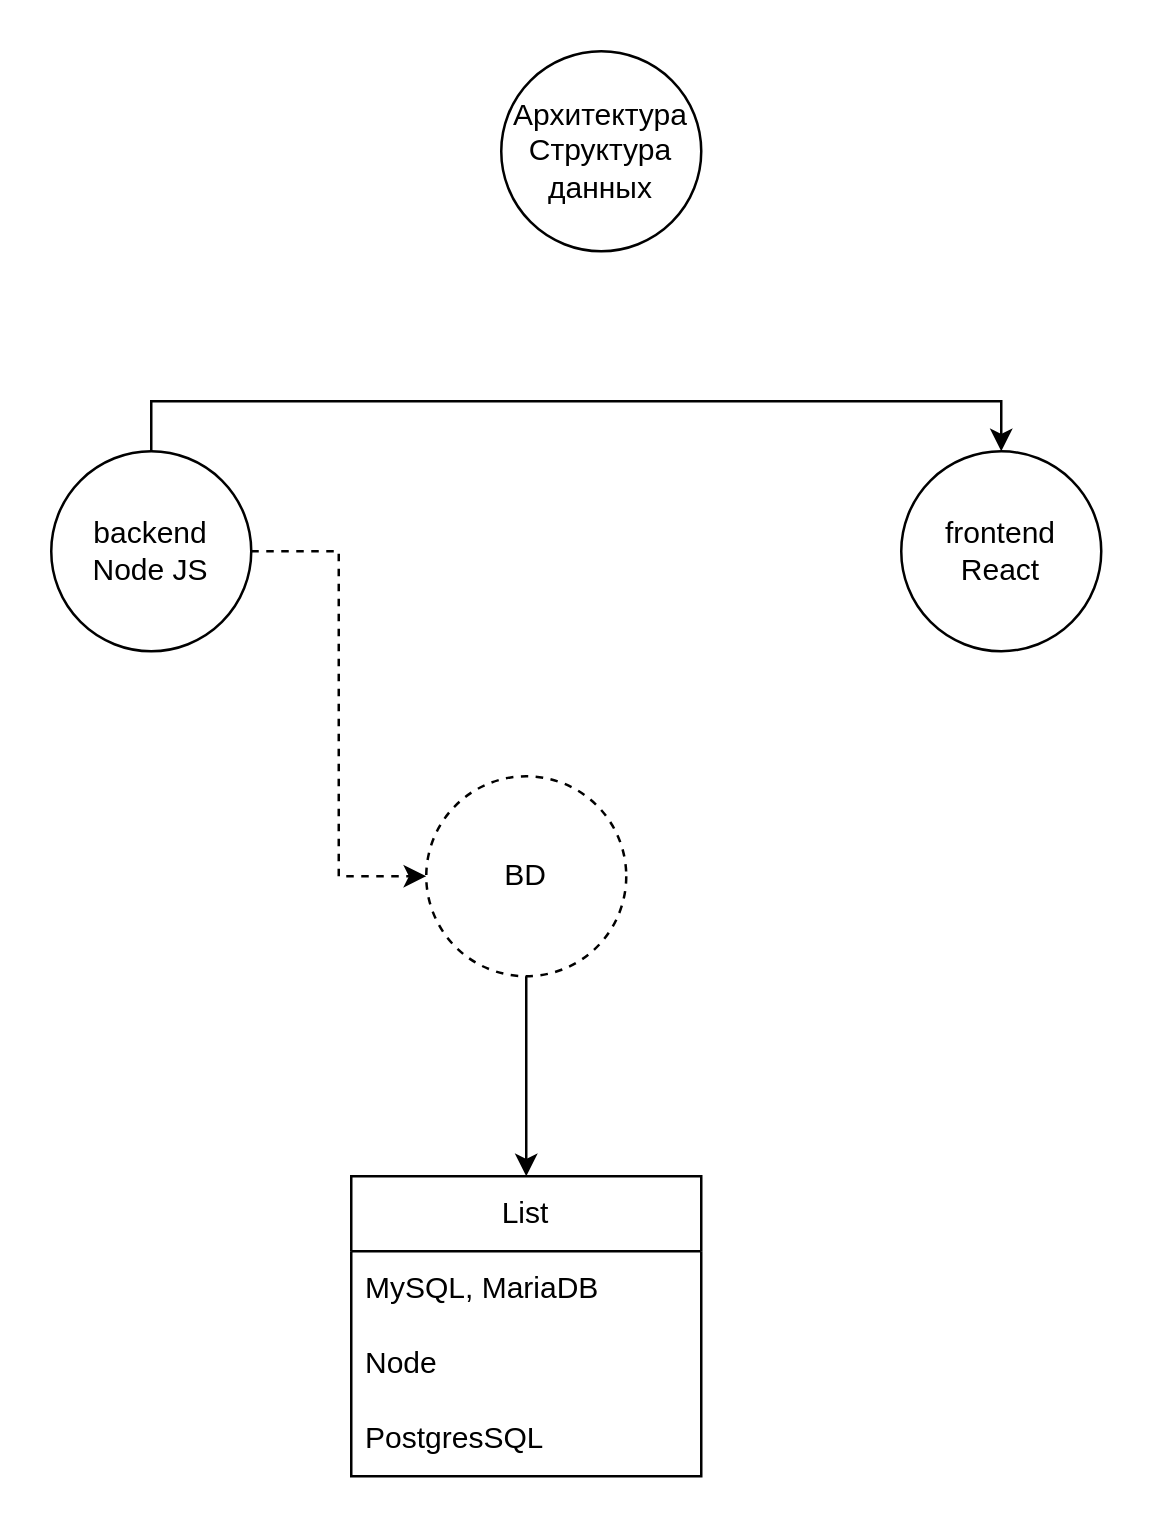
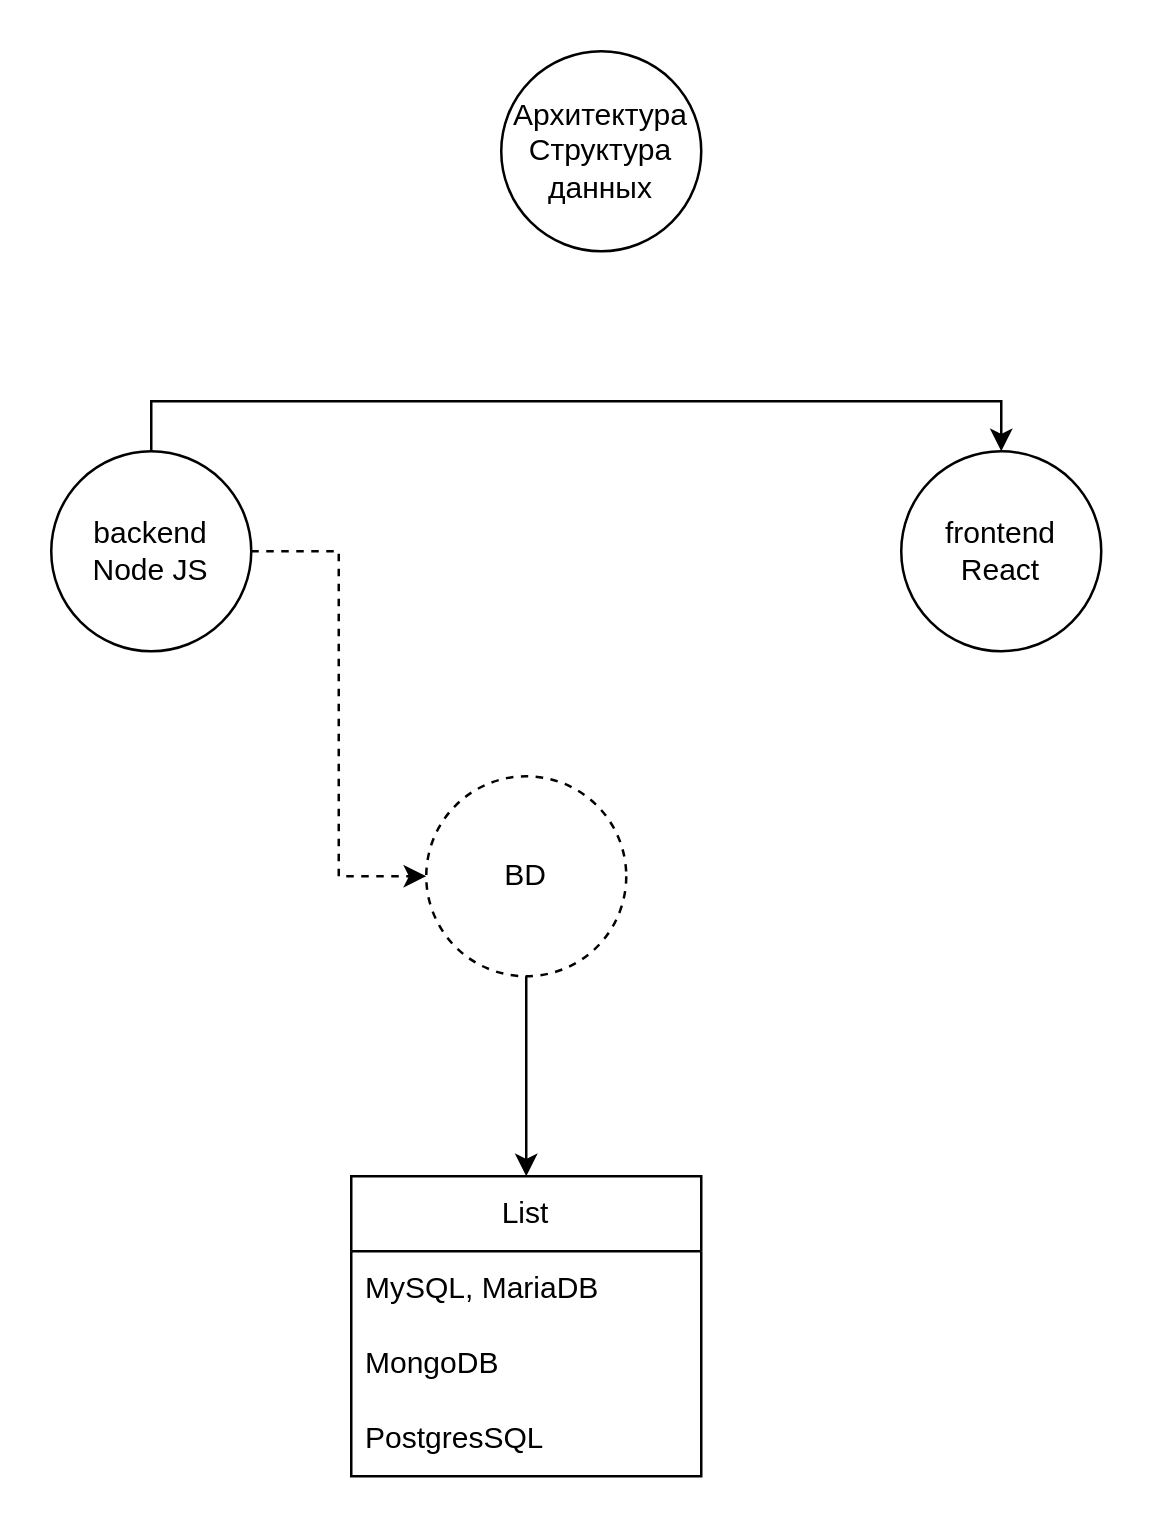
node "Node": label "Node" -> "MongoDB"
